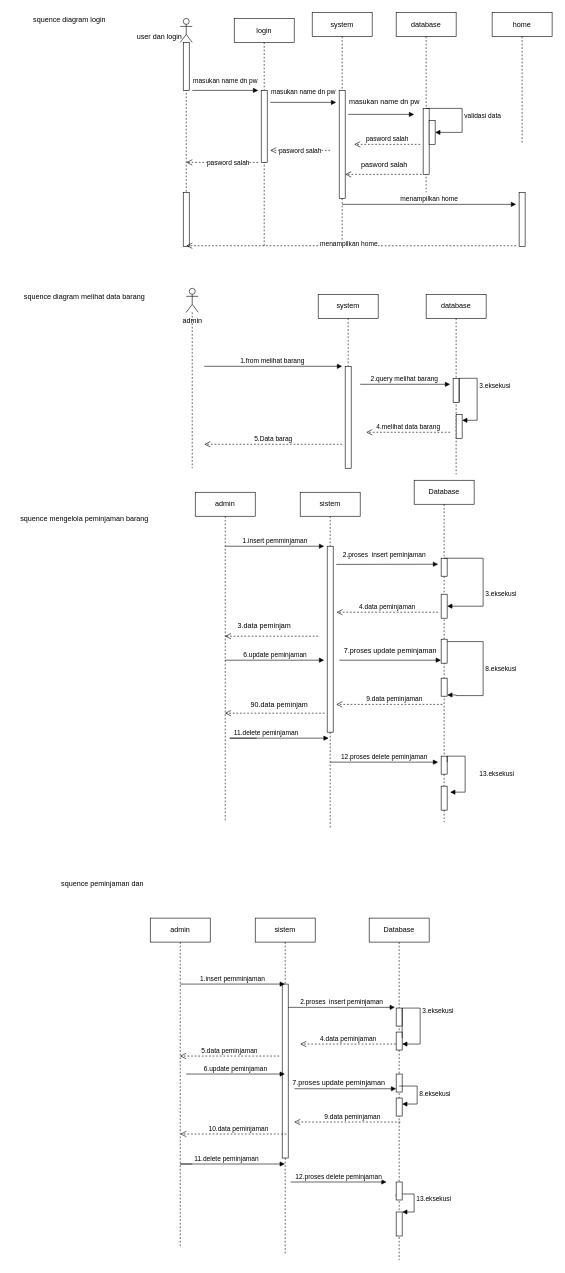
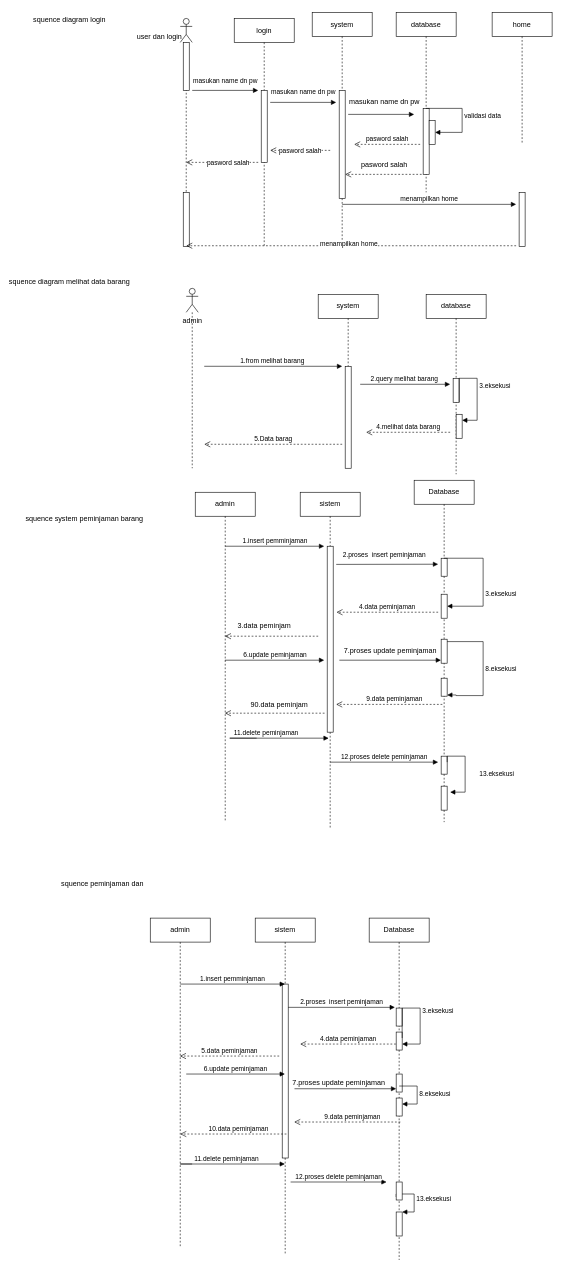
node "squence diagram melihat data barang": moved (84, 297) -> (69, 282)
node "squence mengelola peminjaman barang": label "squence mengelola peminjaman barang" -> "squence system peminjaman barang"
